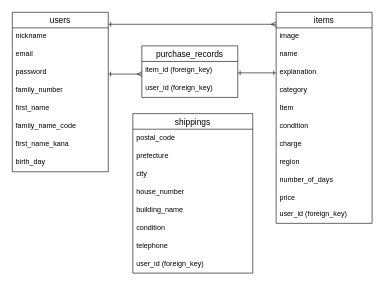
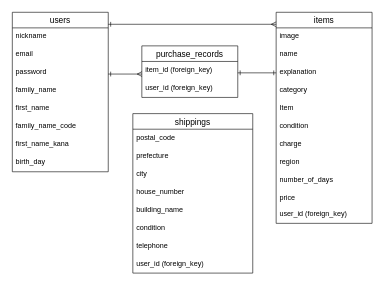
node "family_number": label "family_number" -> "family_name"
